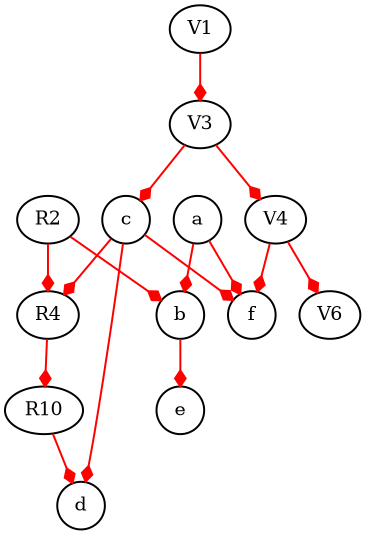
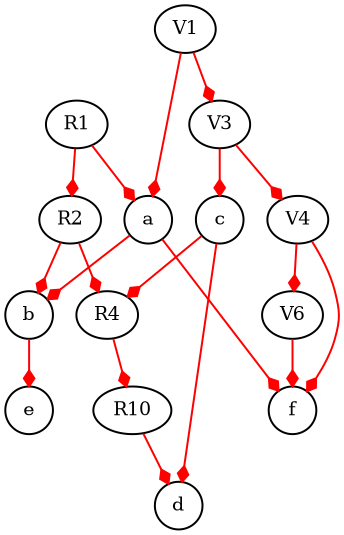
edge "V1" -> "a": added
node "R1": added
edge "c" -> "f": now "V6" -> "f"
